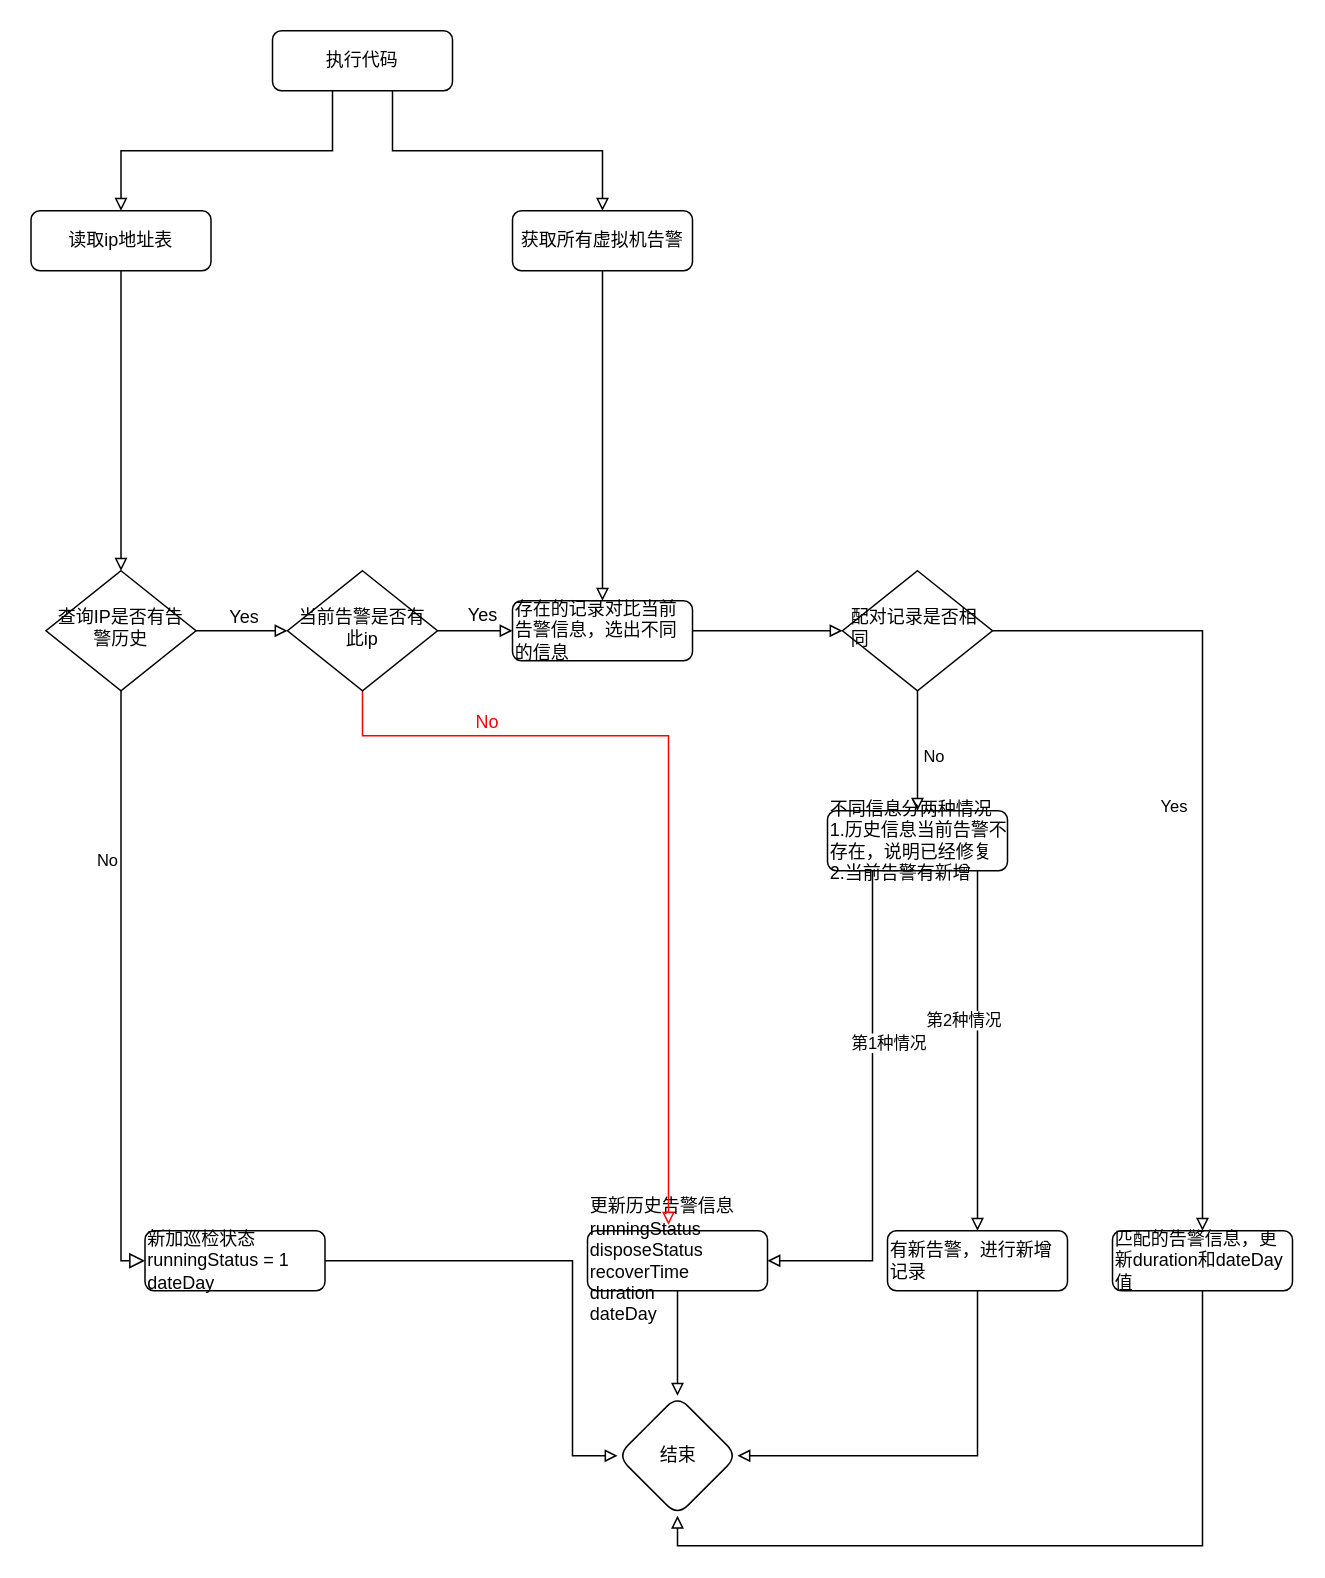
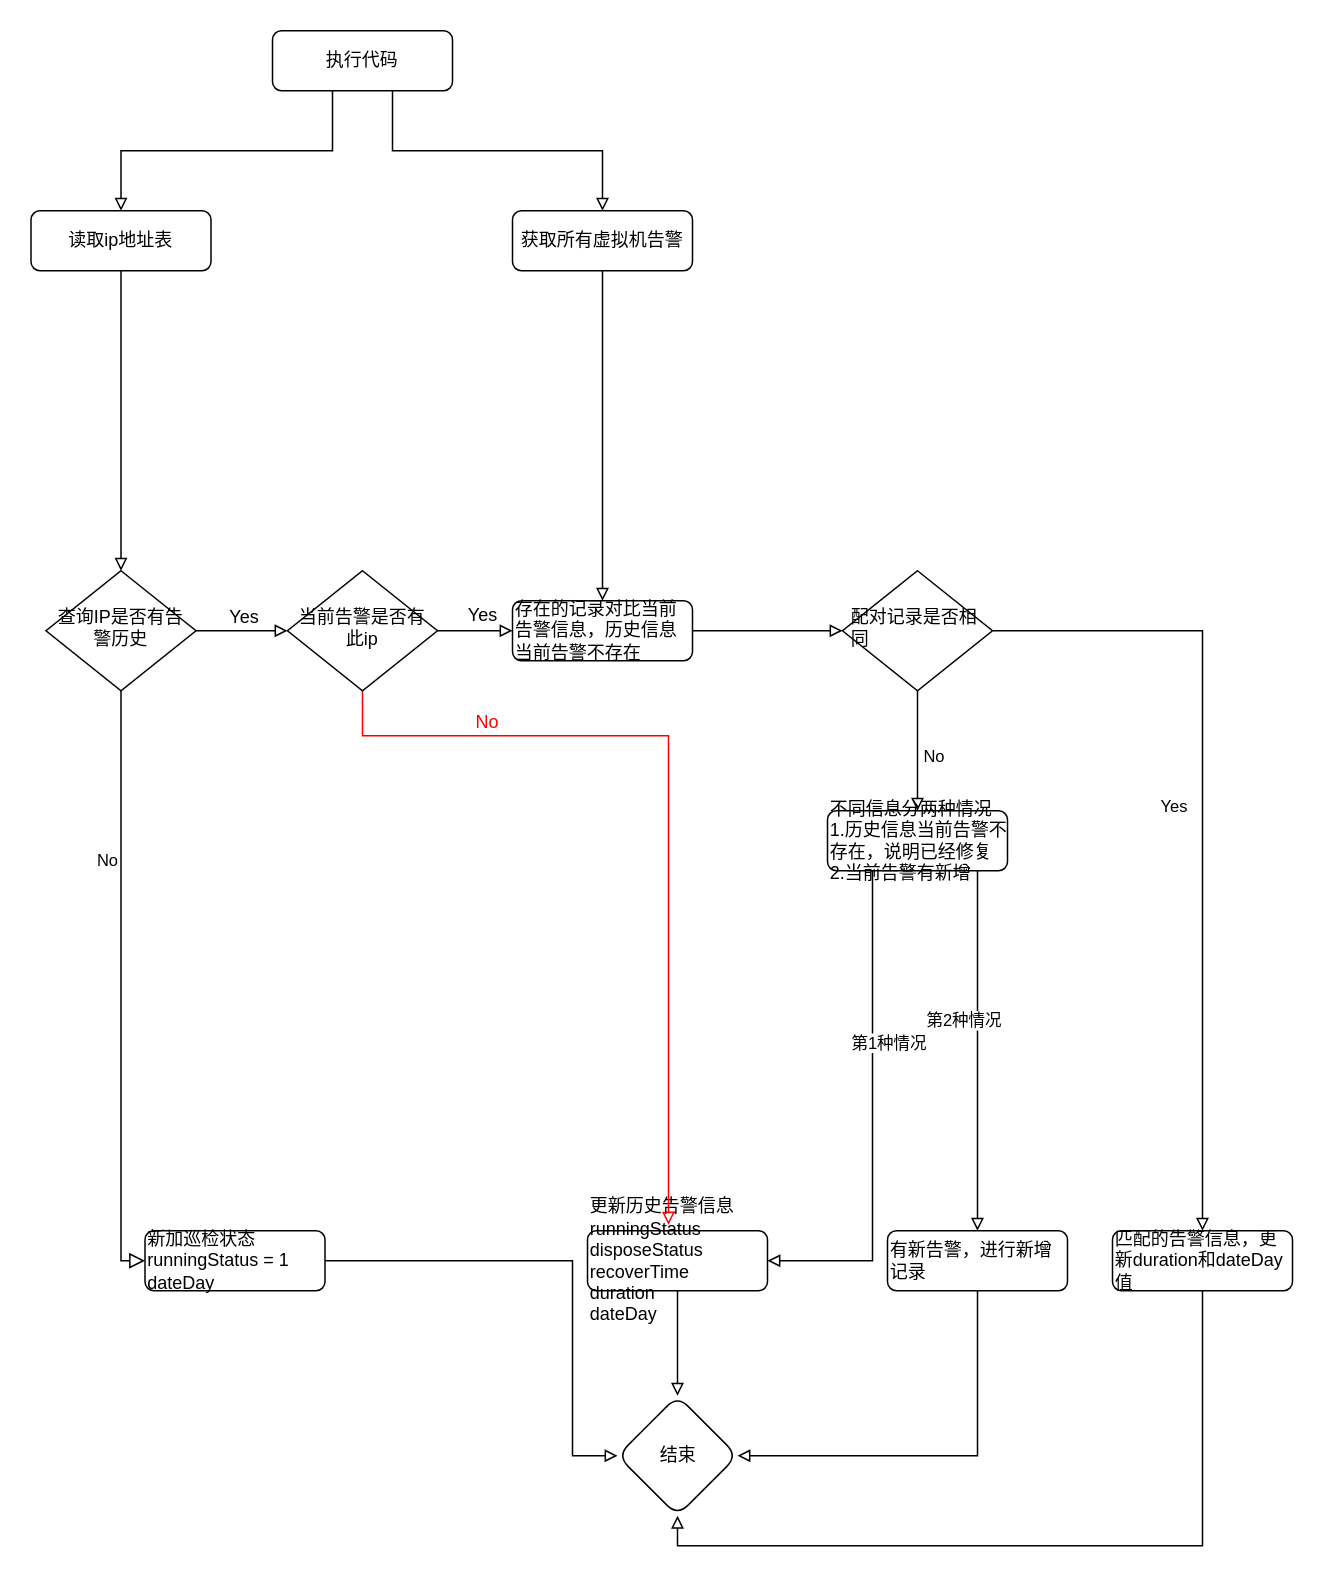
node "存在的记录对比当前告警信息，选出不同的信息": label "存在的记录对比当前告警信息，选出不同的信息" -> "存在的记录对比当前告警信息，历史信息当前告警不存在"
